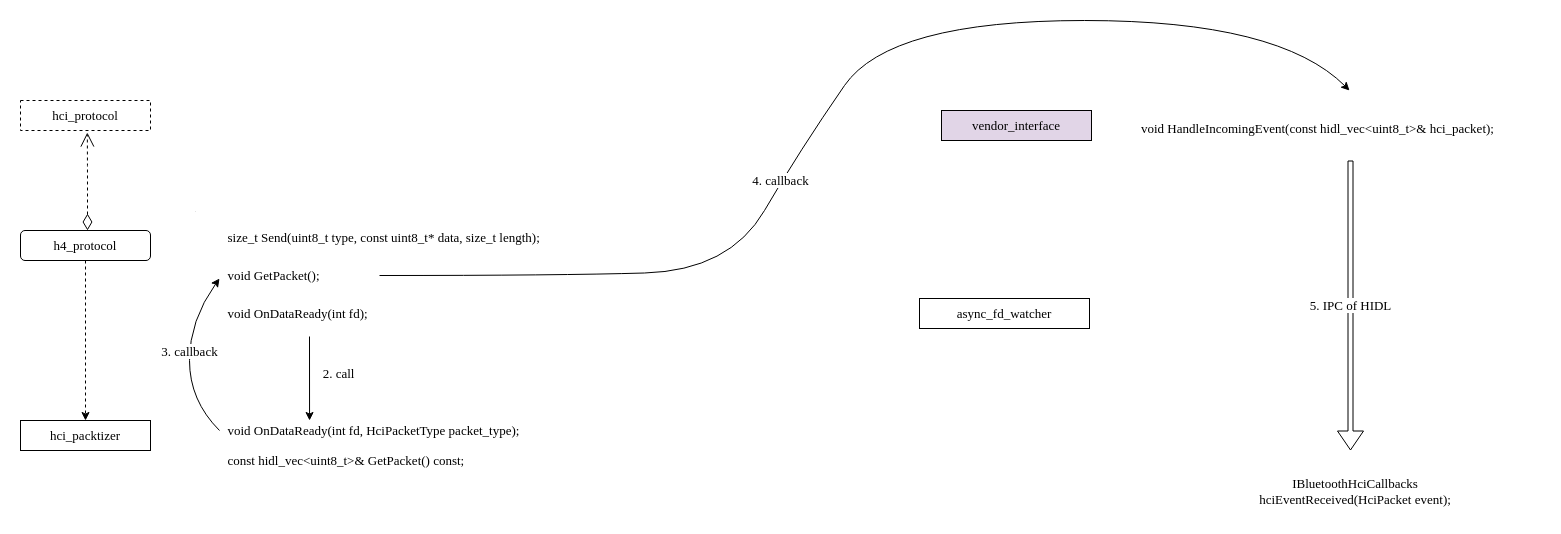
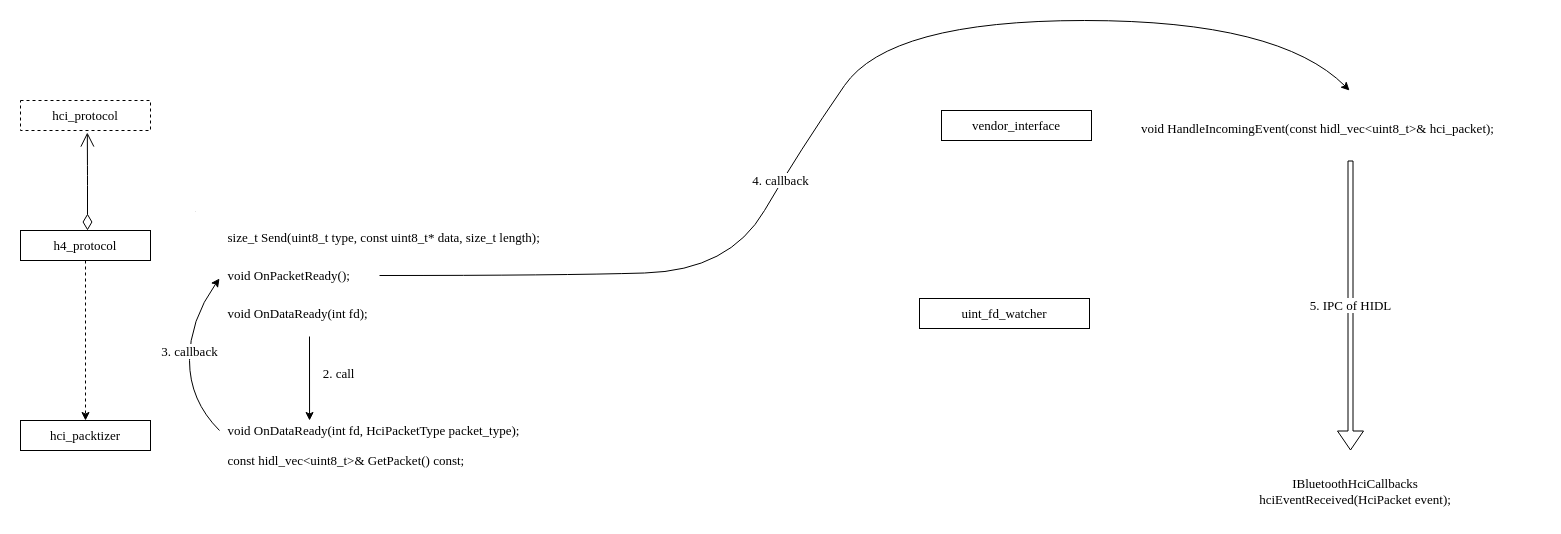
node "vendor_interface": fillcolor #e1d5e7 -> #ffffff
edge "hci_protocol" -- "h4_protocol": style dashed -> solid
node "h4_protocol": shape rounded rectangle -> rectangle
node "void GetPacket();": label "void GetPacket();" -> "void OnPacketReady();"
node "async_fd_watcher": label "async_fd_watcher" -> "uint_fd_watcher"
